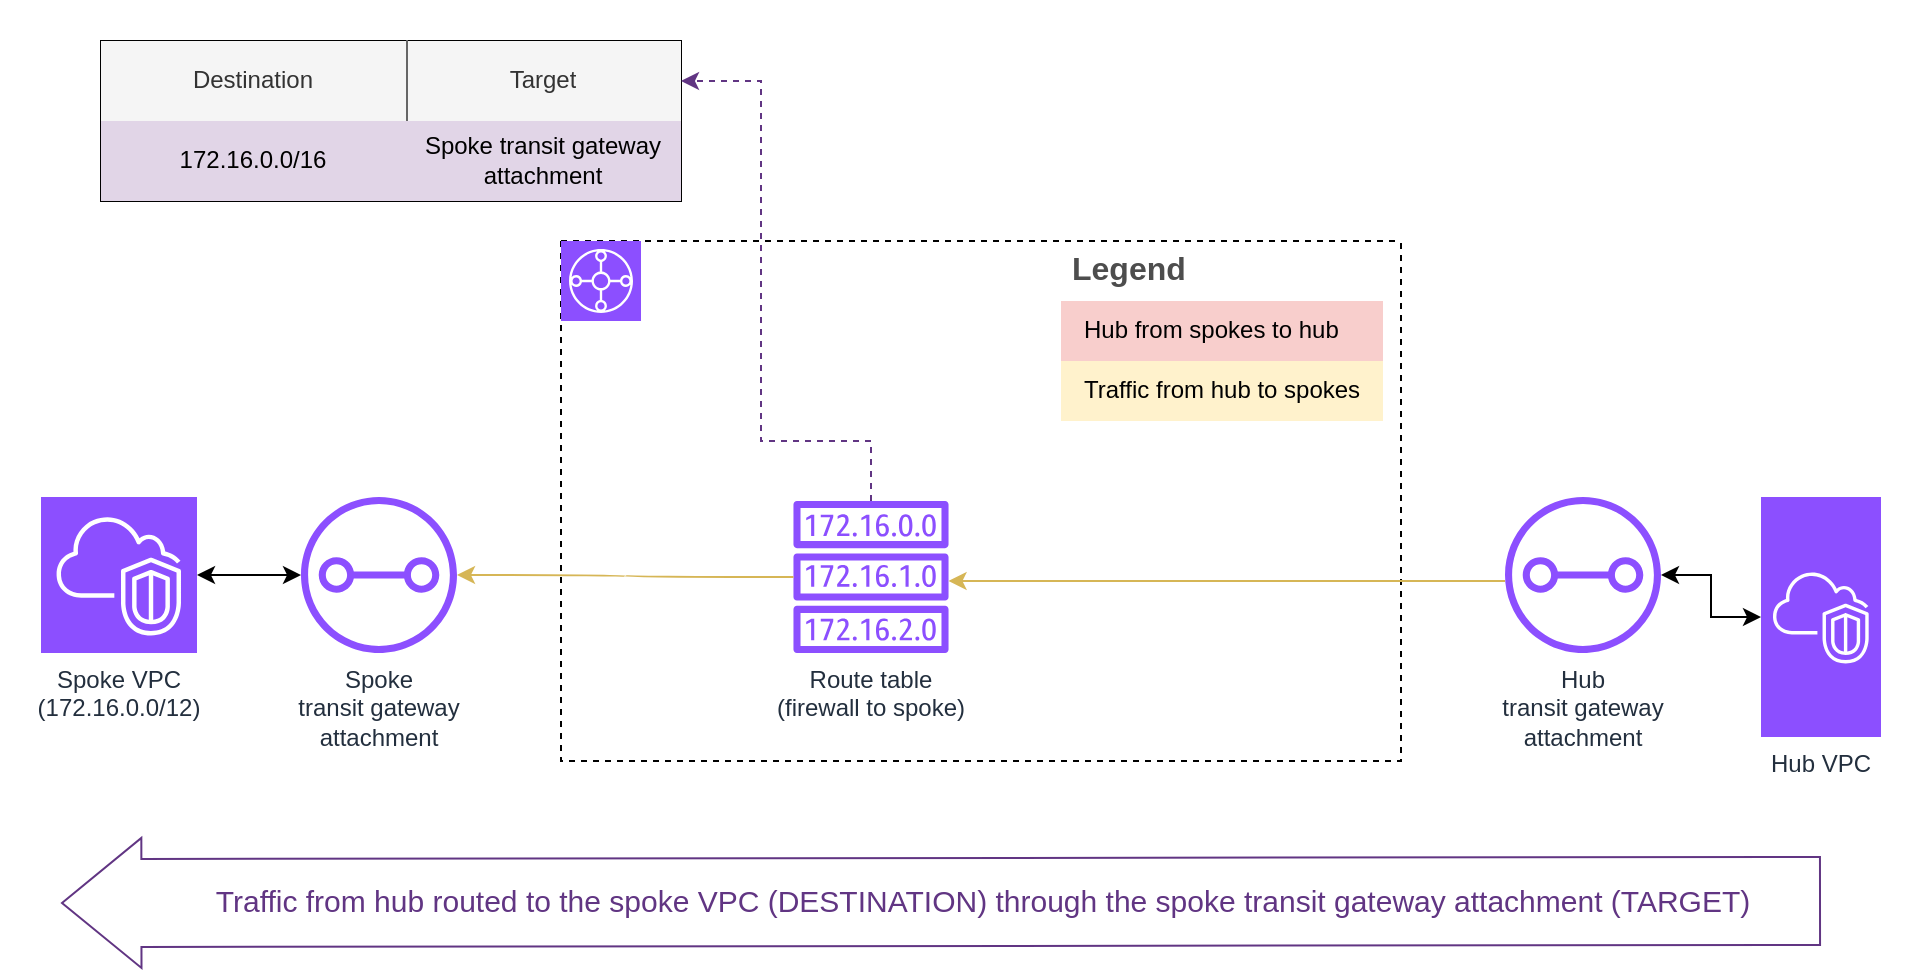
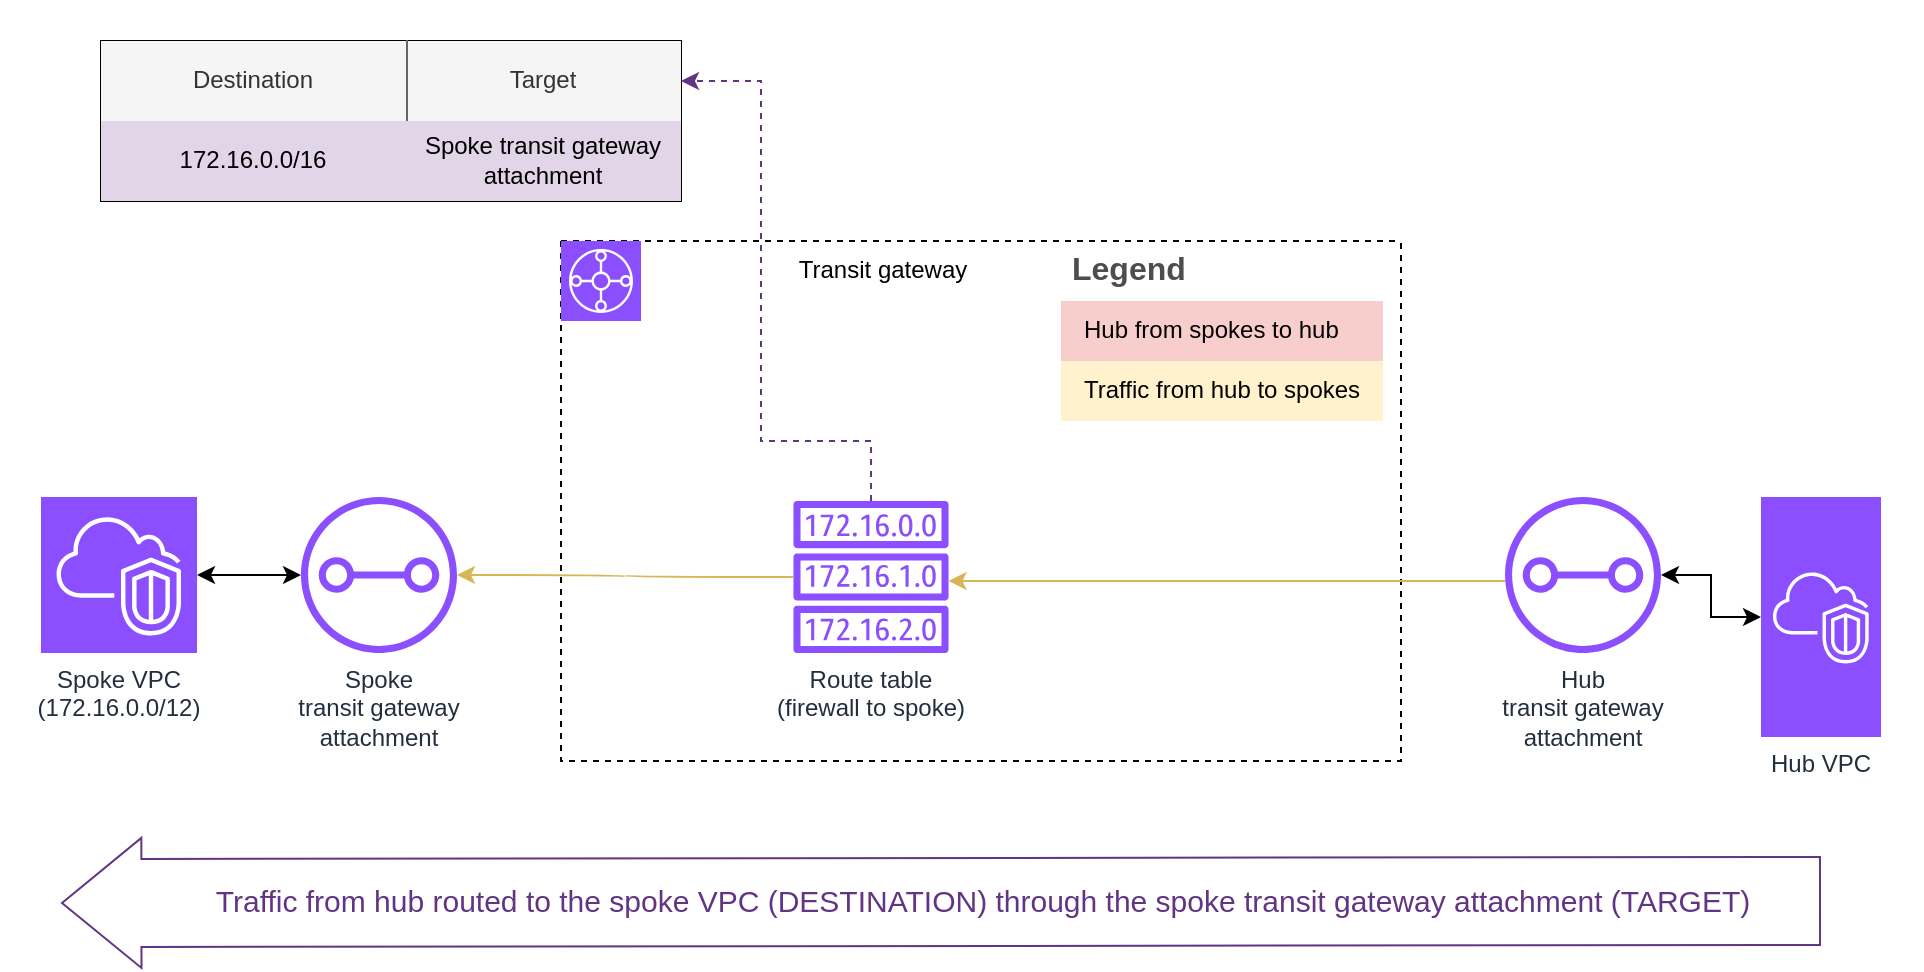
node "Transit gateway": added
